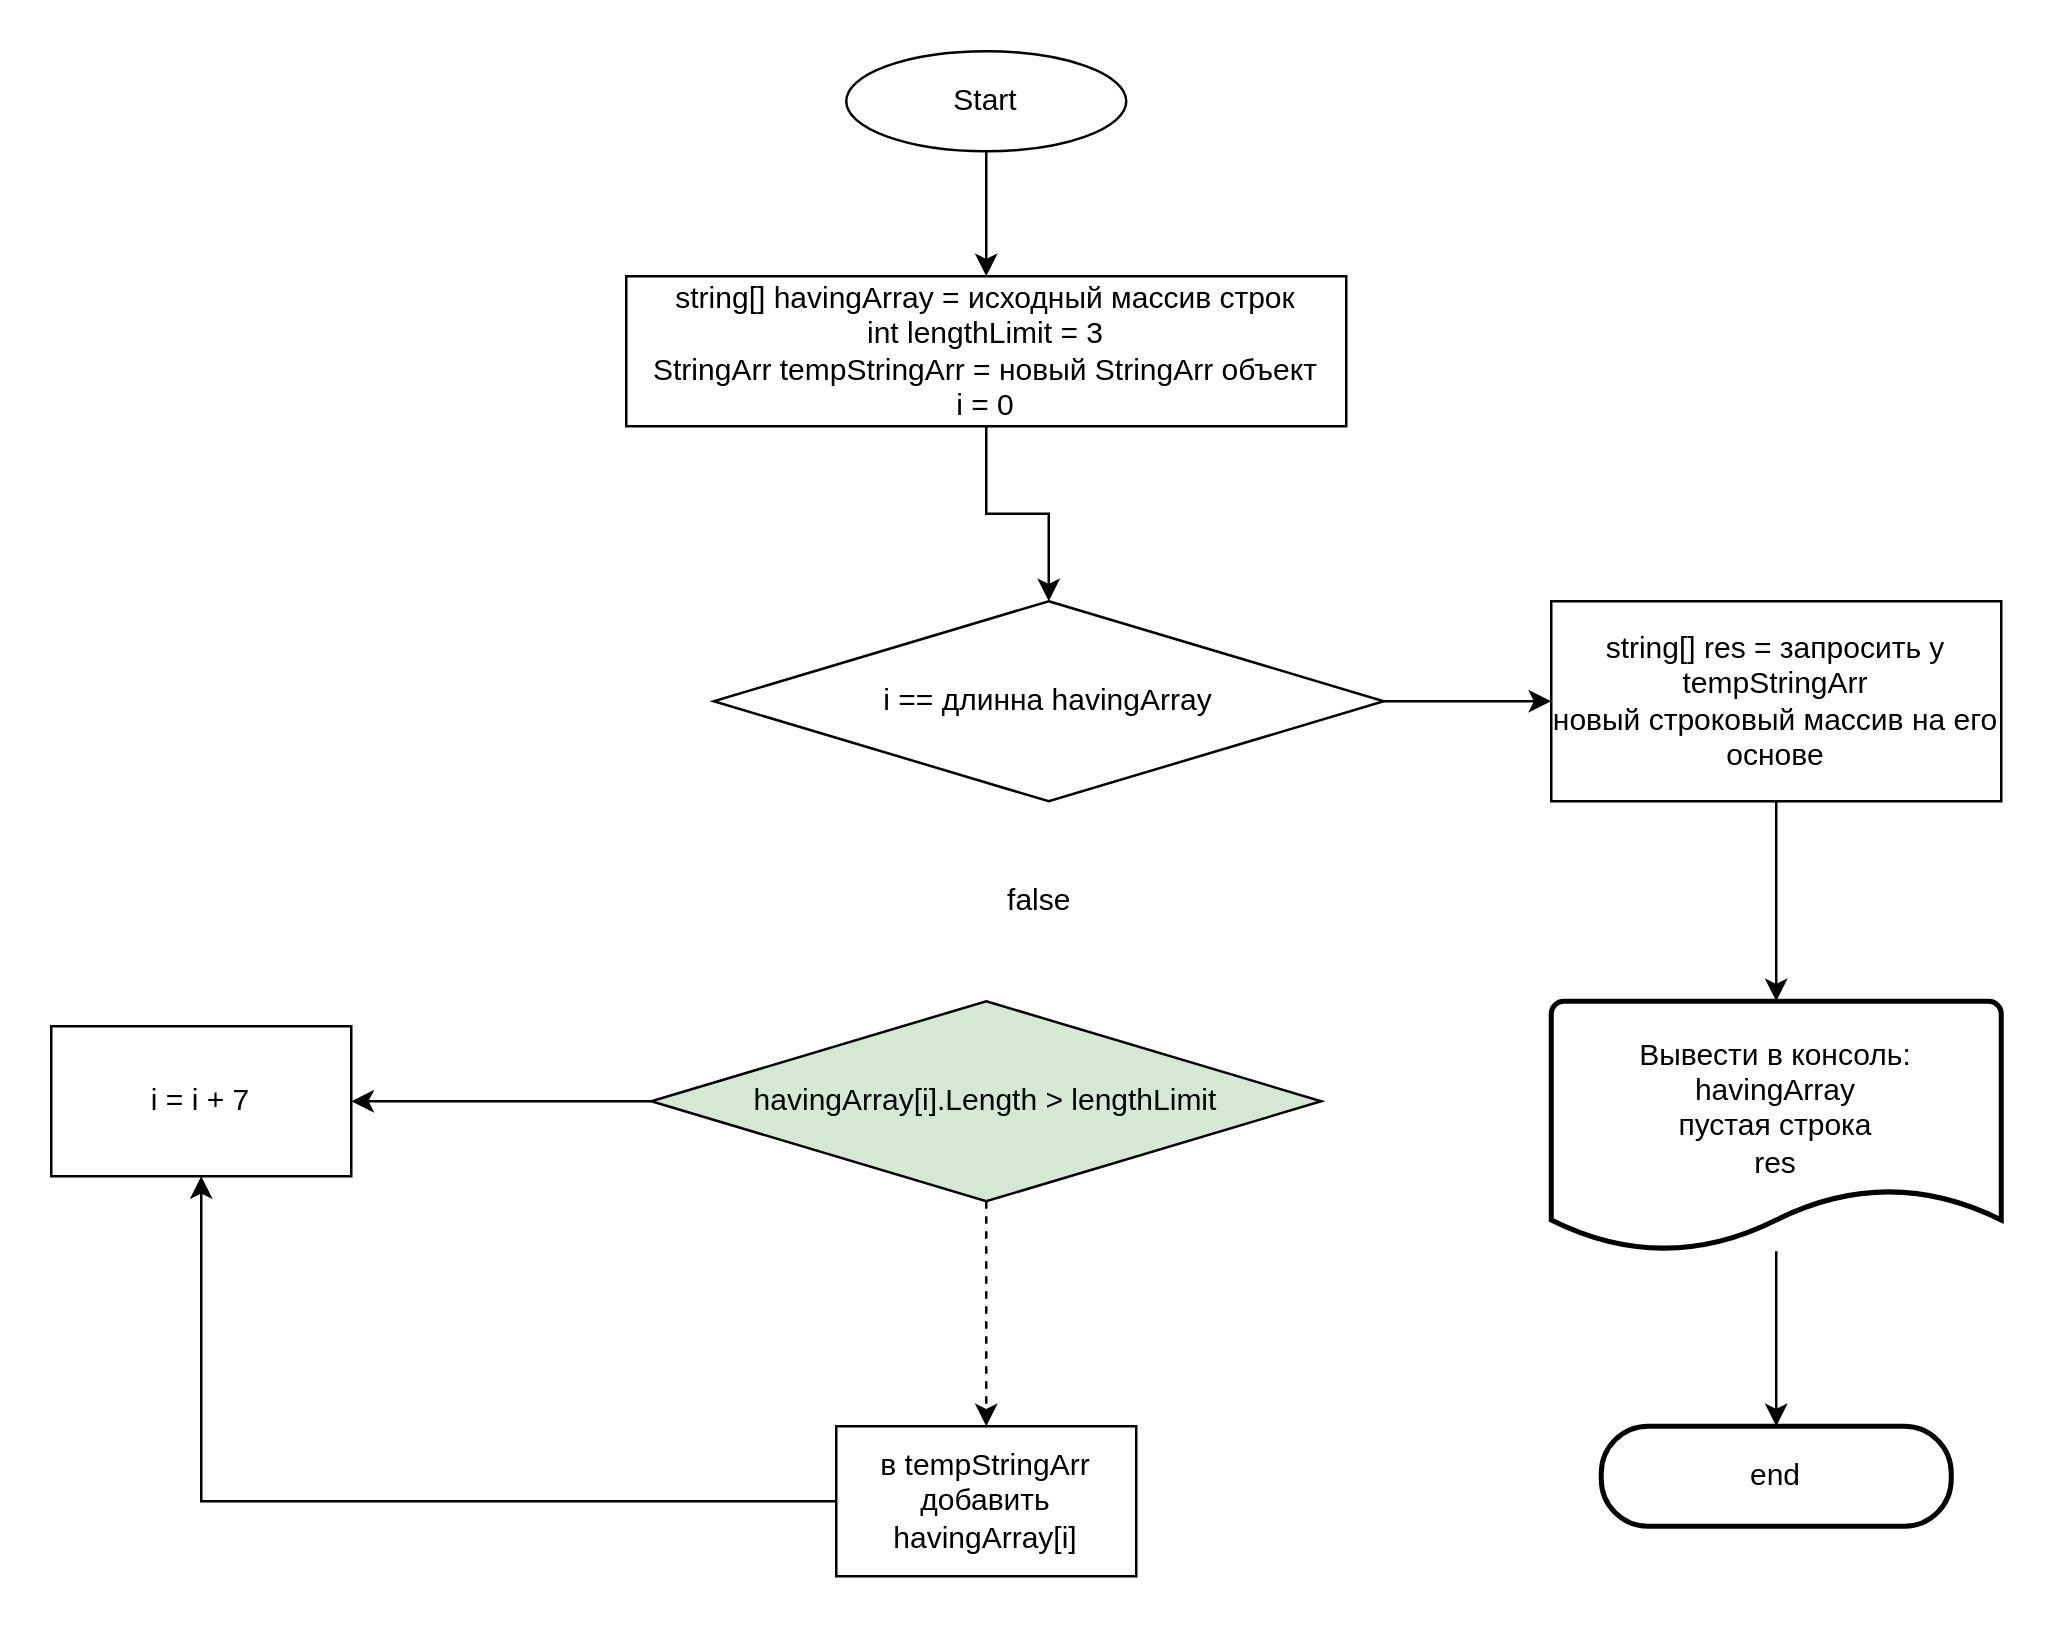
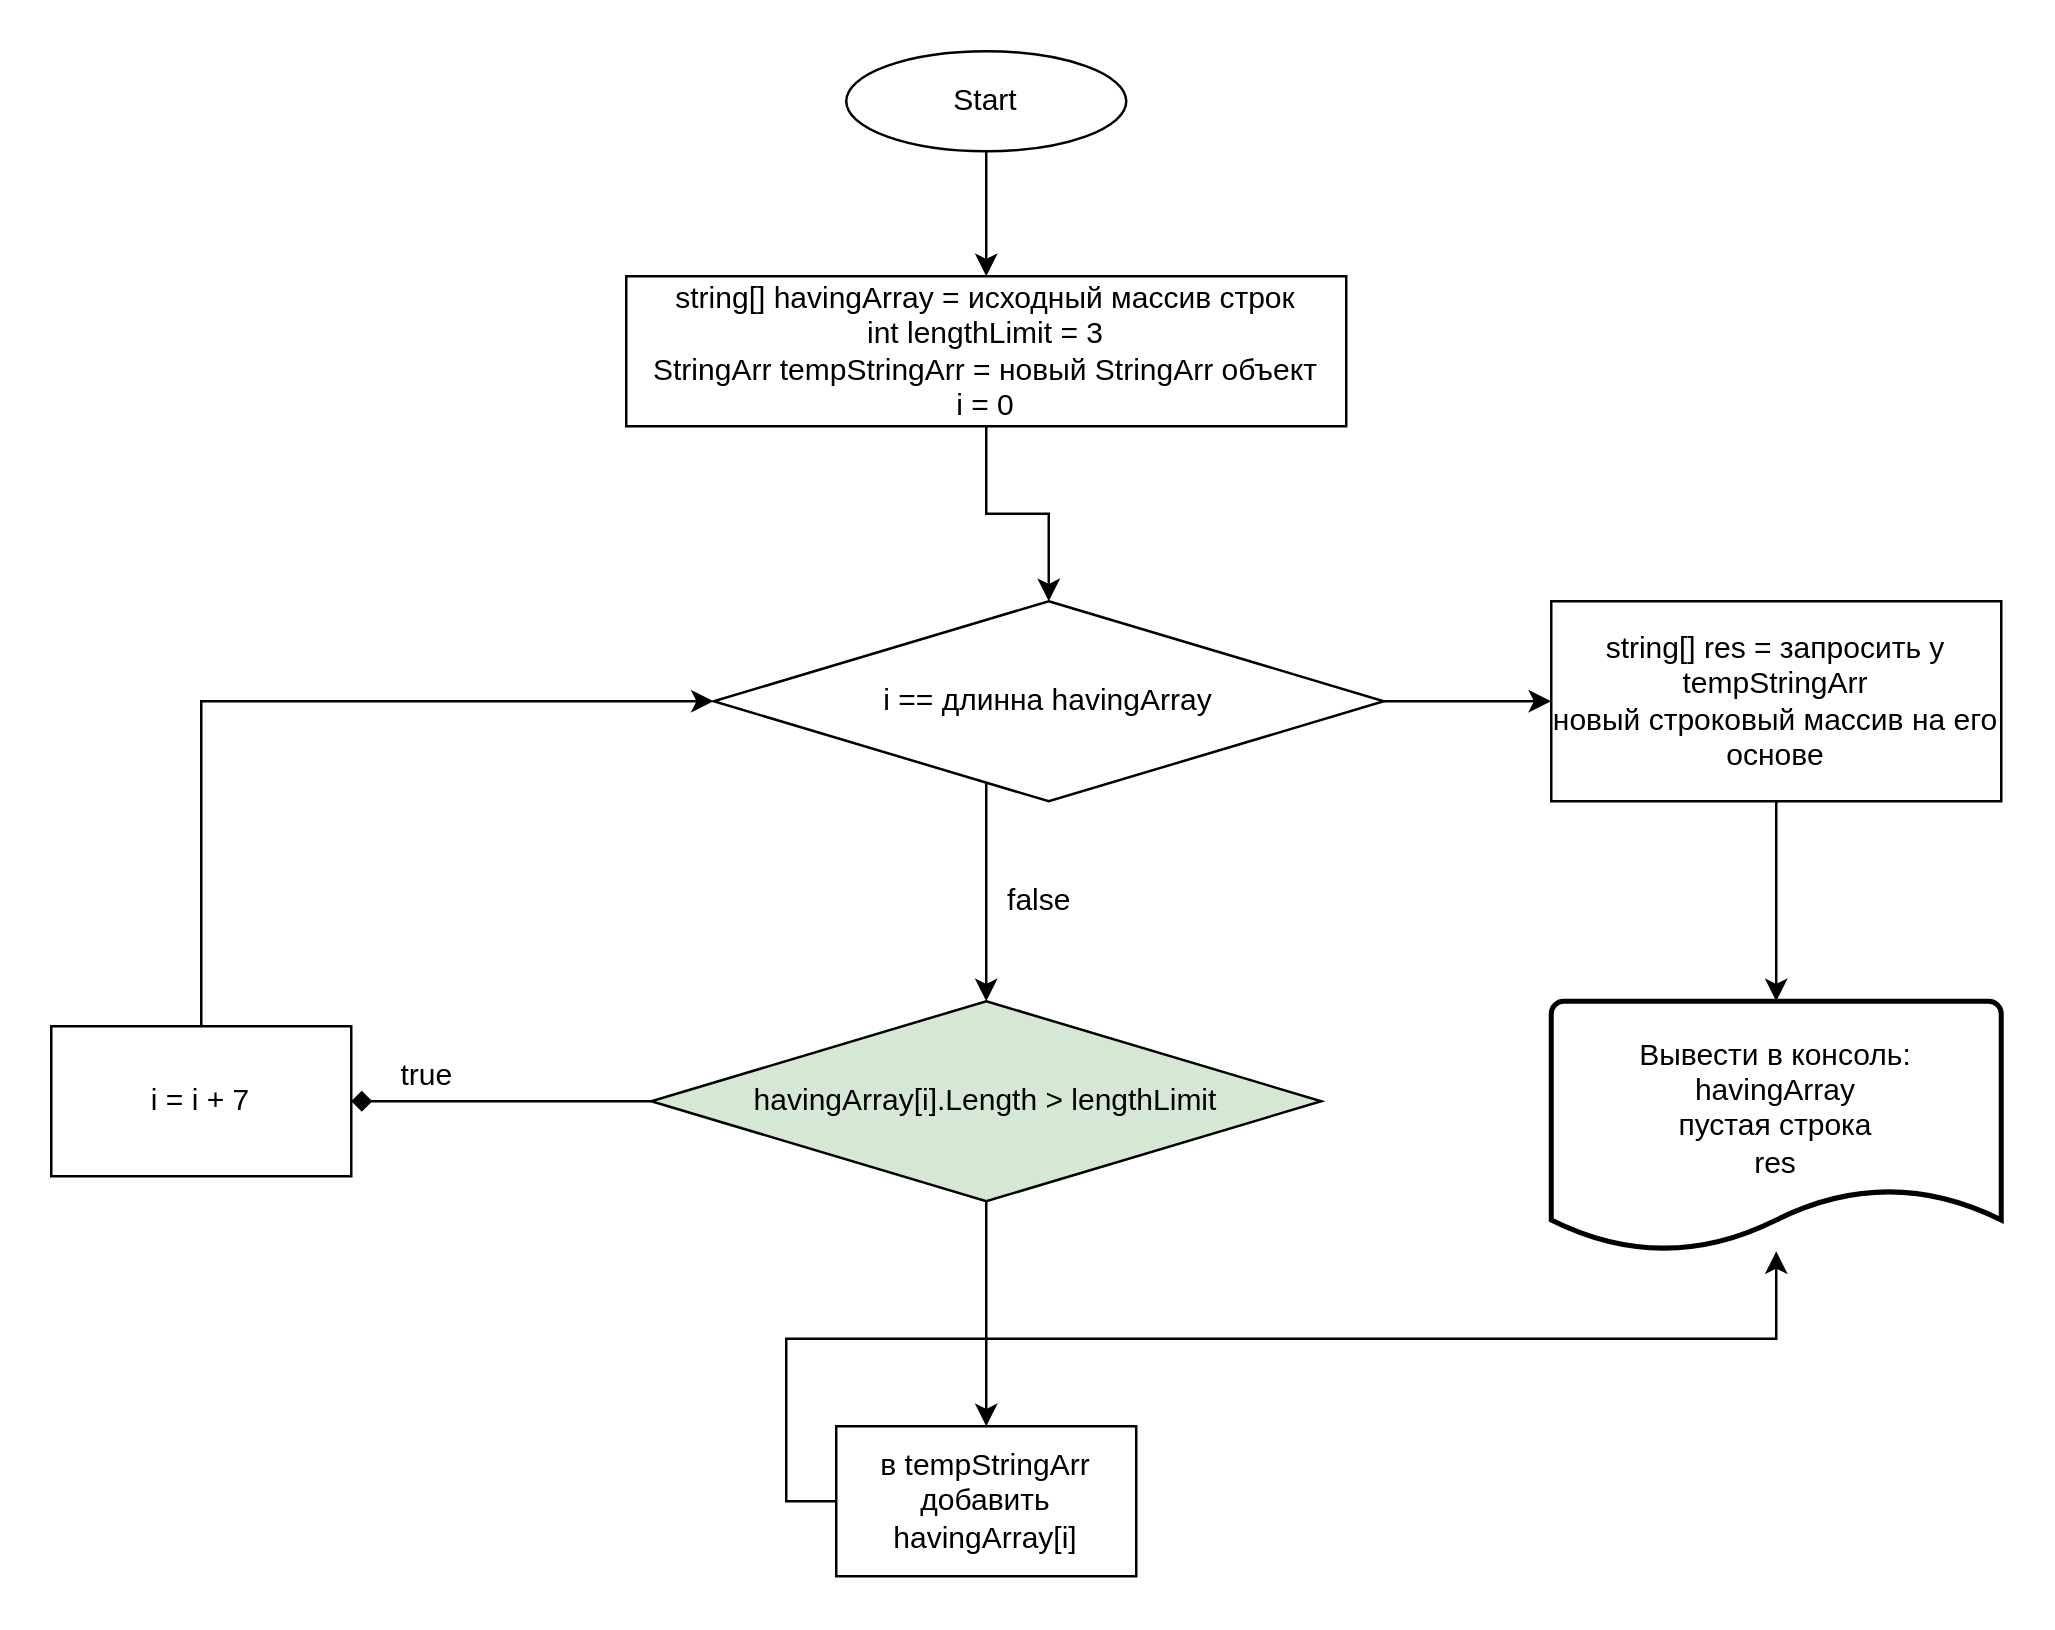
edge "i = i + 7" -> "i == длинна havingArray": added
edge "i == длинна havingArray" -> "havingArray[i].Length > lengthLimit": added
node "true": added
edge "havingArray[i].Length > lengthLimit" -> "i = i + 7": arrowhead classic -> diamond
edge "havingArray[i].Length > lengthLimit" -> "в tempStringArr добавить havingArray[i]": style dashed -> solid
edge "Вывести в консоль: havingArray пустая строка res" -> "end": removed
node "end": removed
edge "в tempStringArr добавить havingArray[i]" -> "i = i + 7": now "в tempStringArr добавить havingArray[i]" -> "Вывести в консоль: havingArray пустая строка res"
